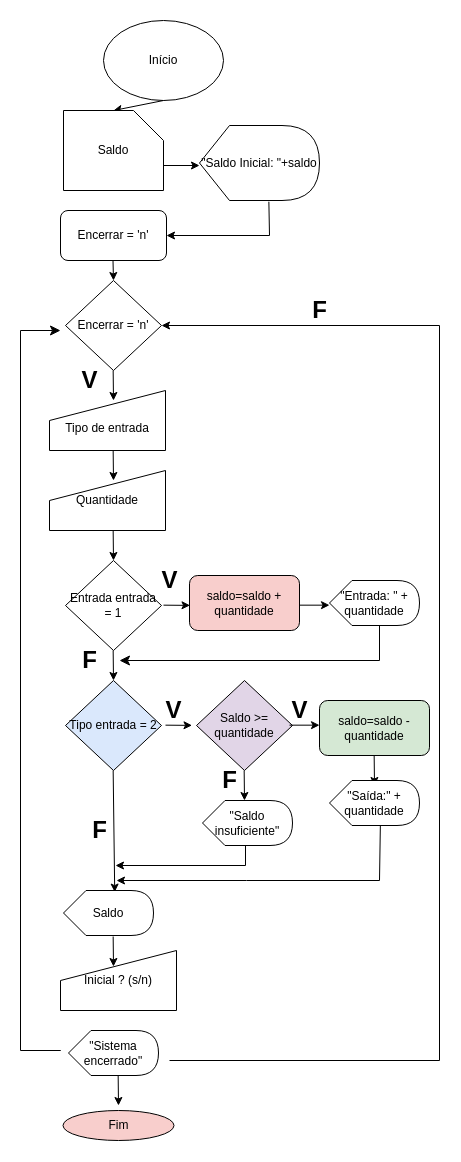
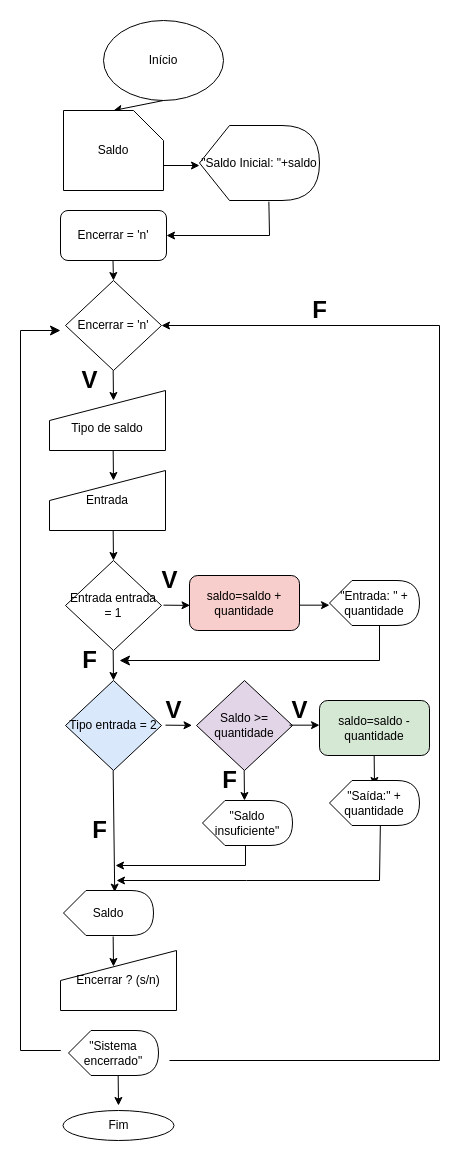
node "Tipo de entrada": label "Tipo de entrada" -> "Tipo de saldo"
node "Quantidade": label "Quantidade" -> "Entrada"
node "Inicial ? (s/n)": label "Inicial ? (s/n)" -> "Encerrar ? (s/n)"
node "Fim": fillcolor #f8cecc -> #ffffff
